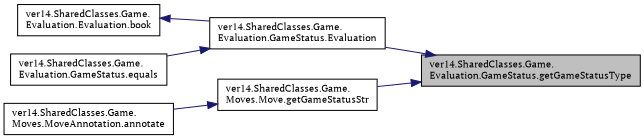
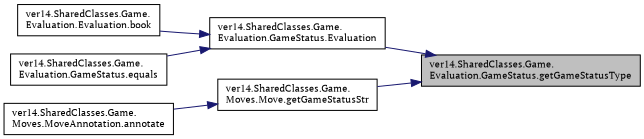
edge "ver14.SharedClasses.Game. Evaluation.GameStatus.Evaluation" -> "ver14.SharedClasses.Game. Evaluation.Evaluation.book": reversed
